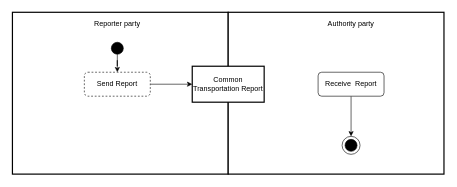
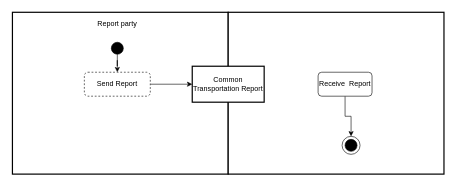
node "Reporter party": label "Reporter party" -> "Report party"
node "Authority party": removed
node "Receive Report": size 66x24 -> 54x24
